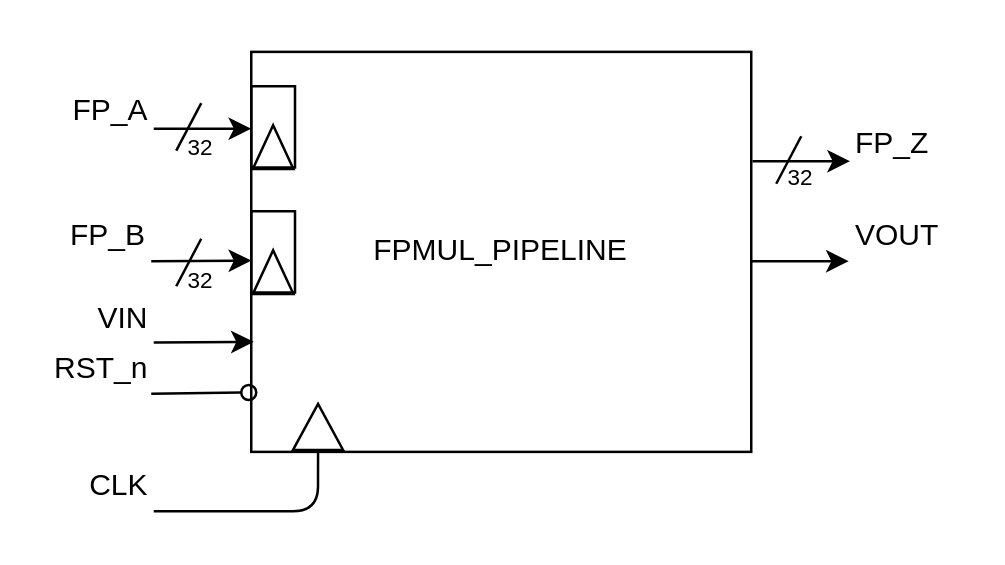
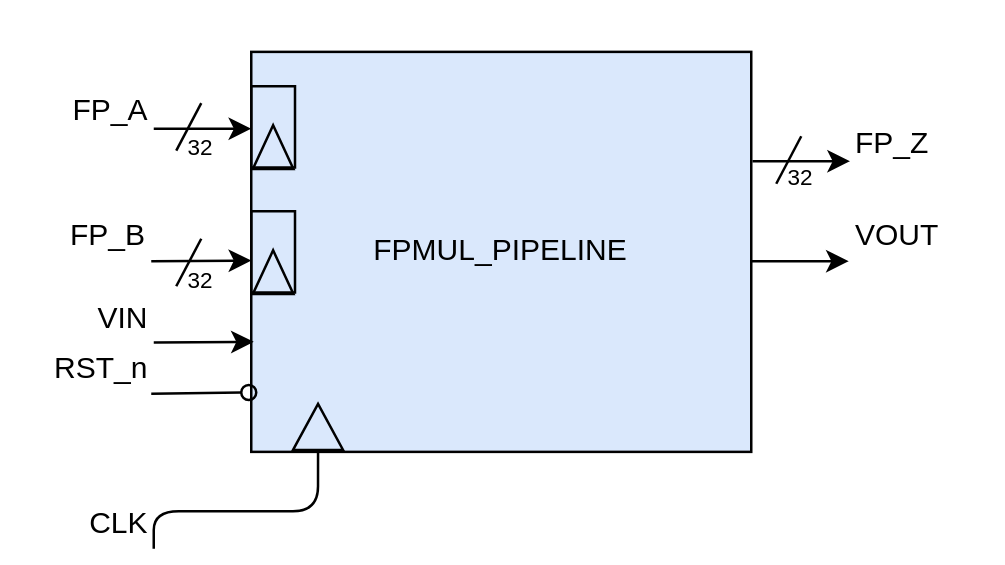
node "FPMUL_PIPELINE": fillcolor #ffffff -> #dae8fc
node "CLK": moved (104, 486) -> (104, 524)
